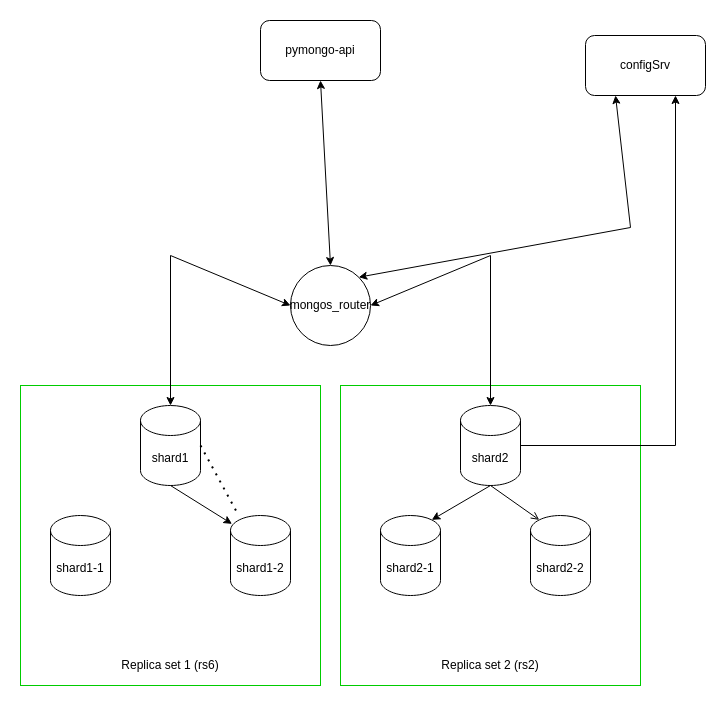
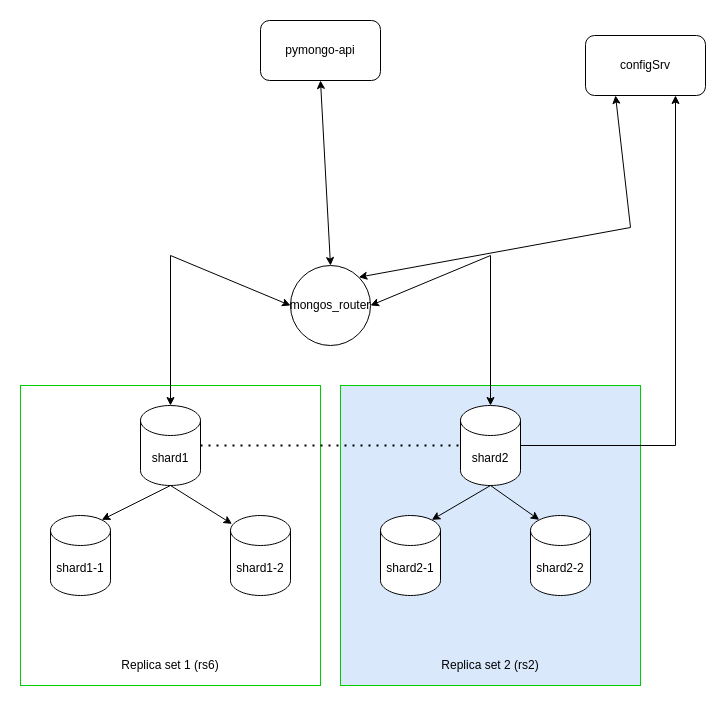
edge "shard1" -- "shard1-2": now "shard1" -- "shard2"
edge "shard1" -> "shard1-1": added
edge "shard2" -> "shard2-2": arrowhead open -> classic
node "Replica set 2 (rs2)": fillcolor #ffffff -> #dae8fc
